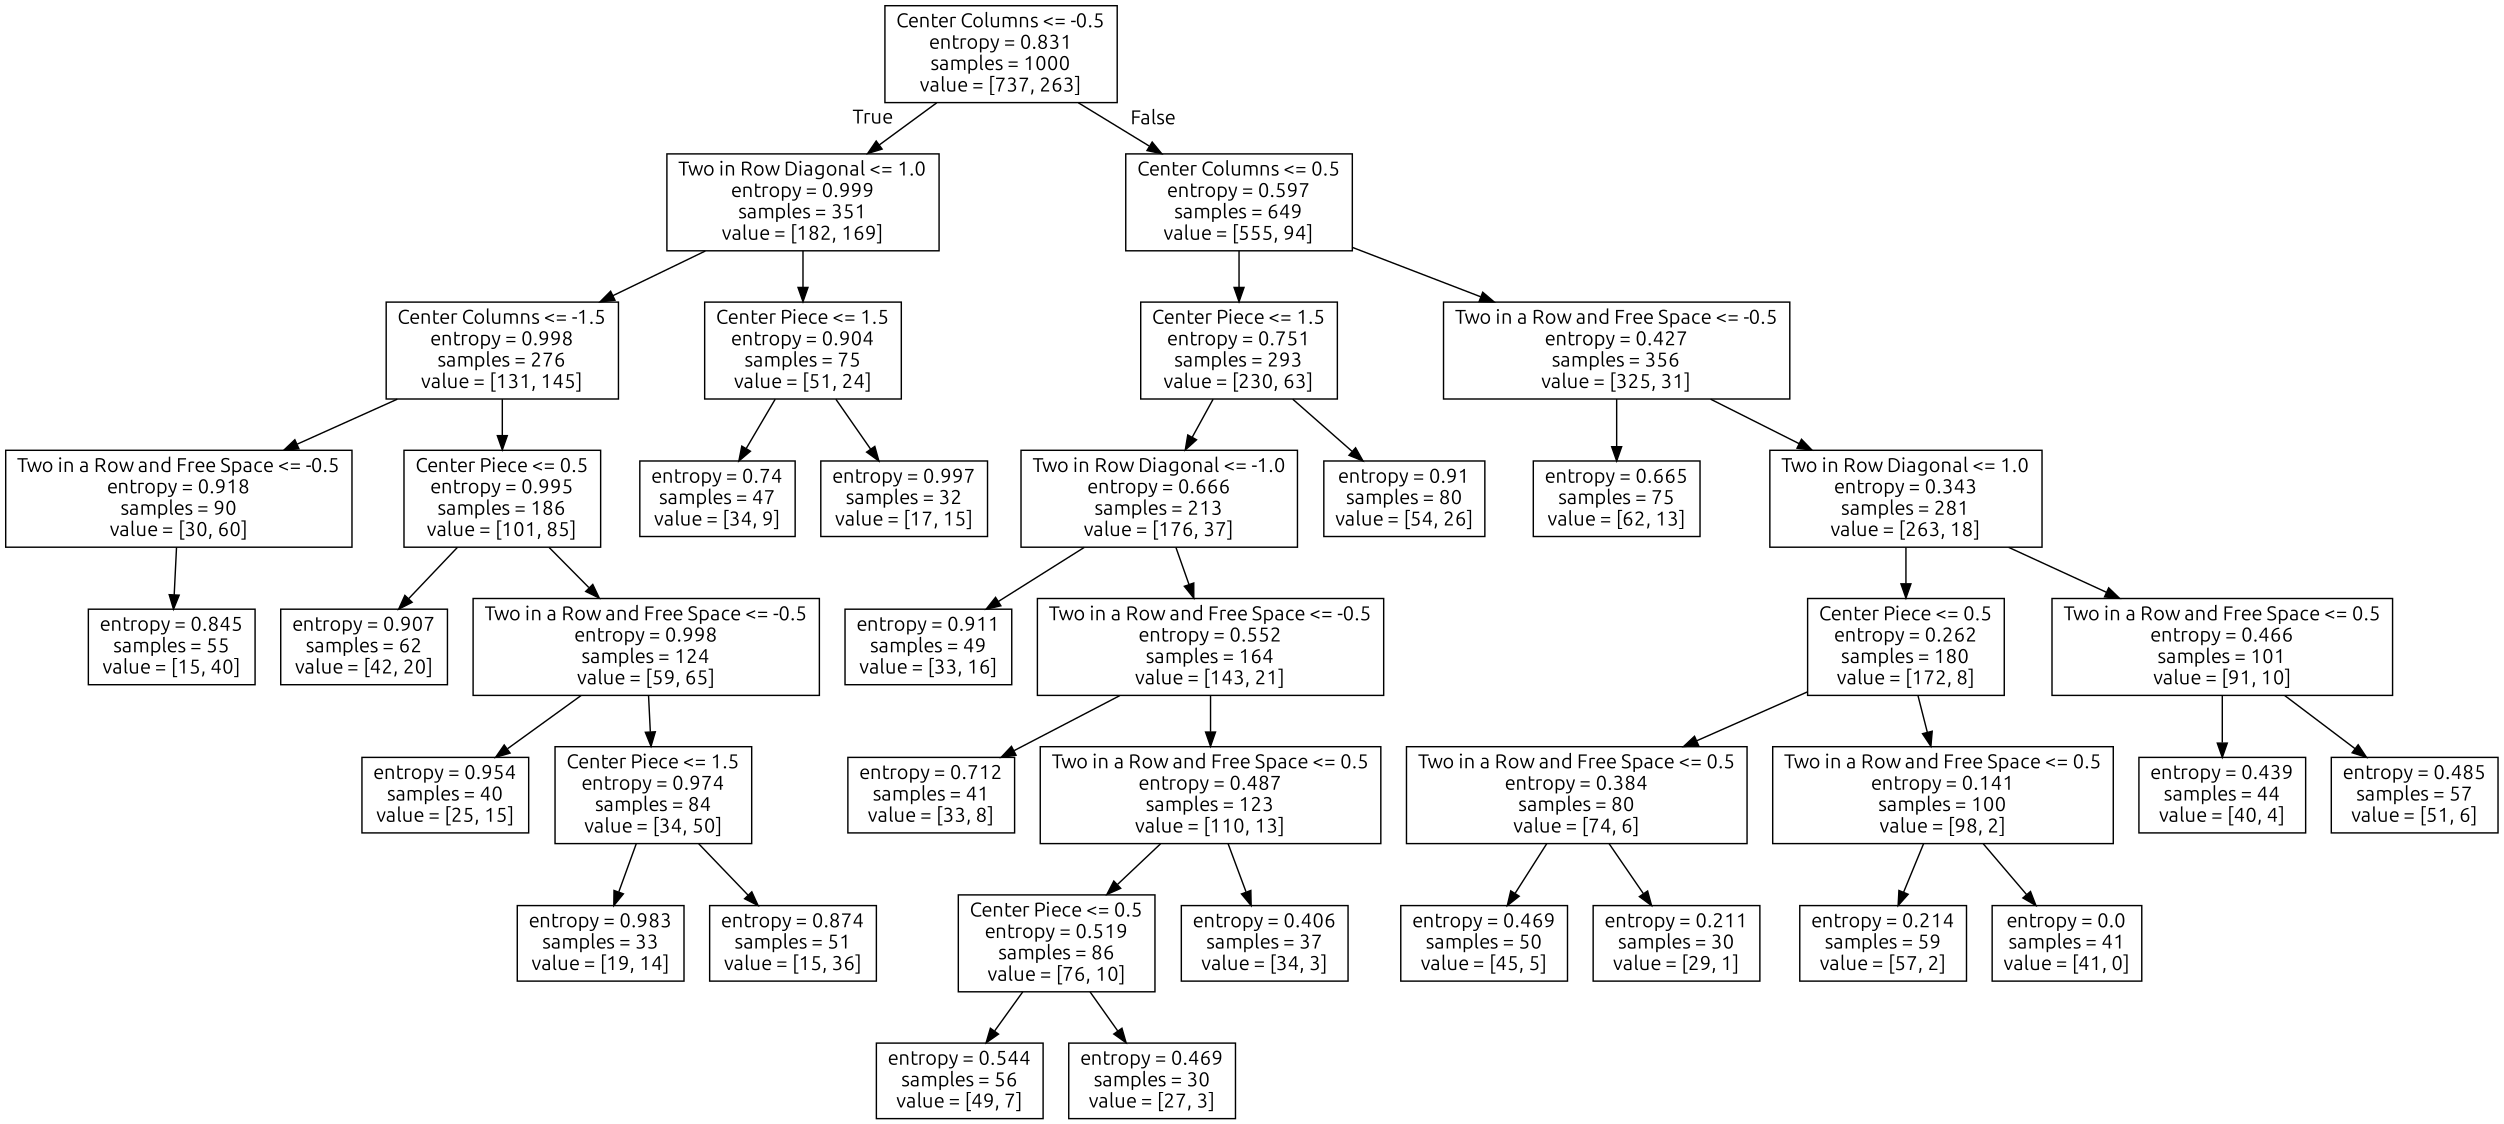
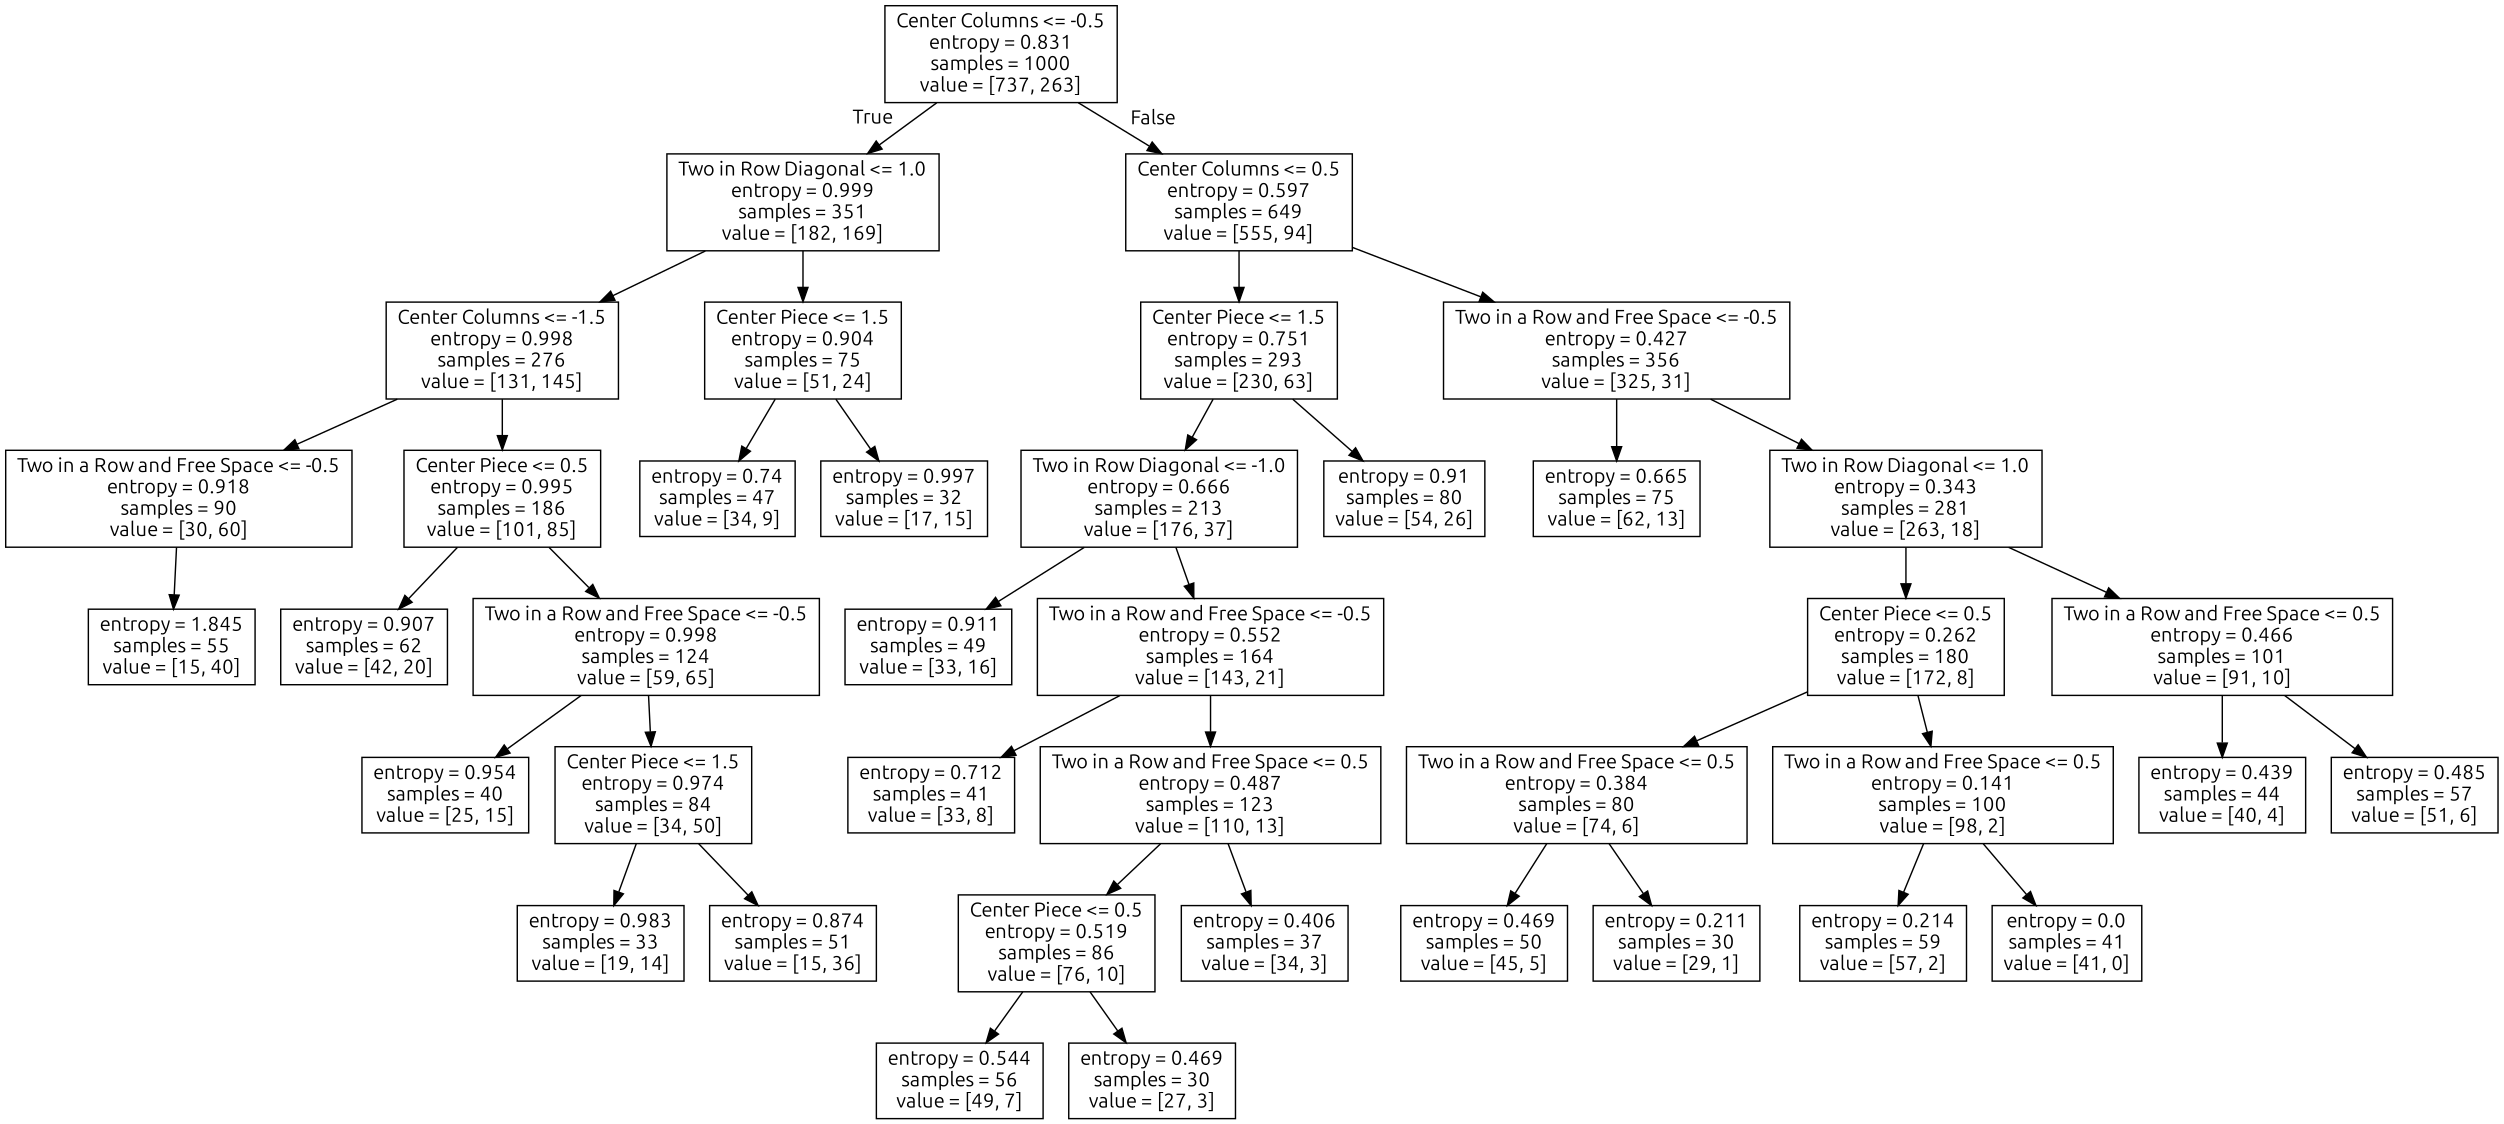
node "entropy = 0.845 samples = 55 value = [15, 40]": label "entropy = 0.845 samples = 55 value = [15, 40]" -> "entropy = 1.845 samples = 55 value = [15, 40]"
